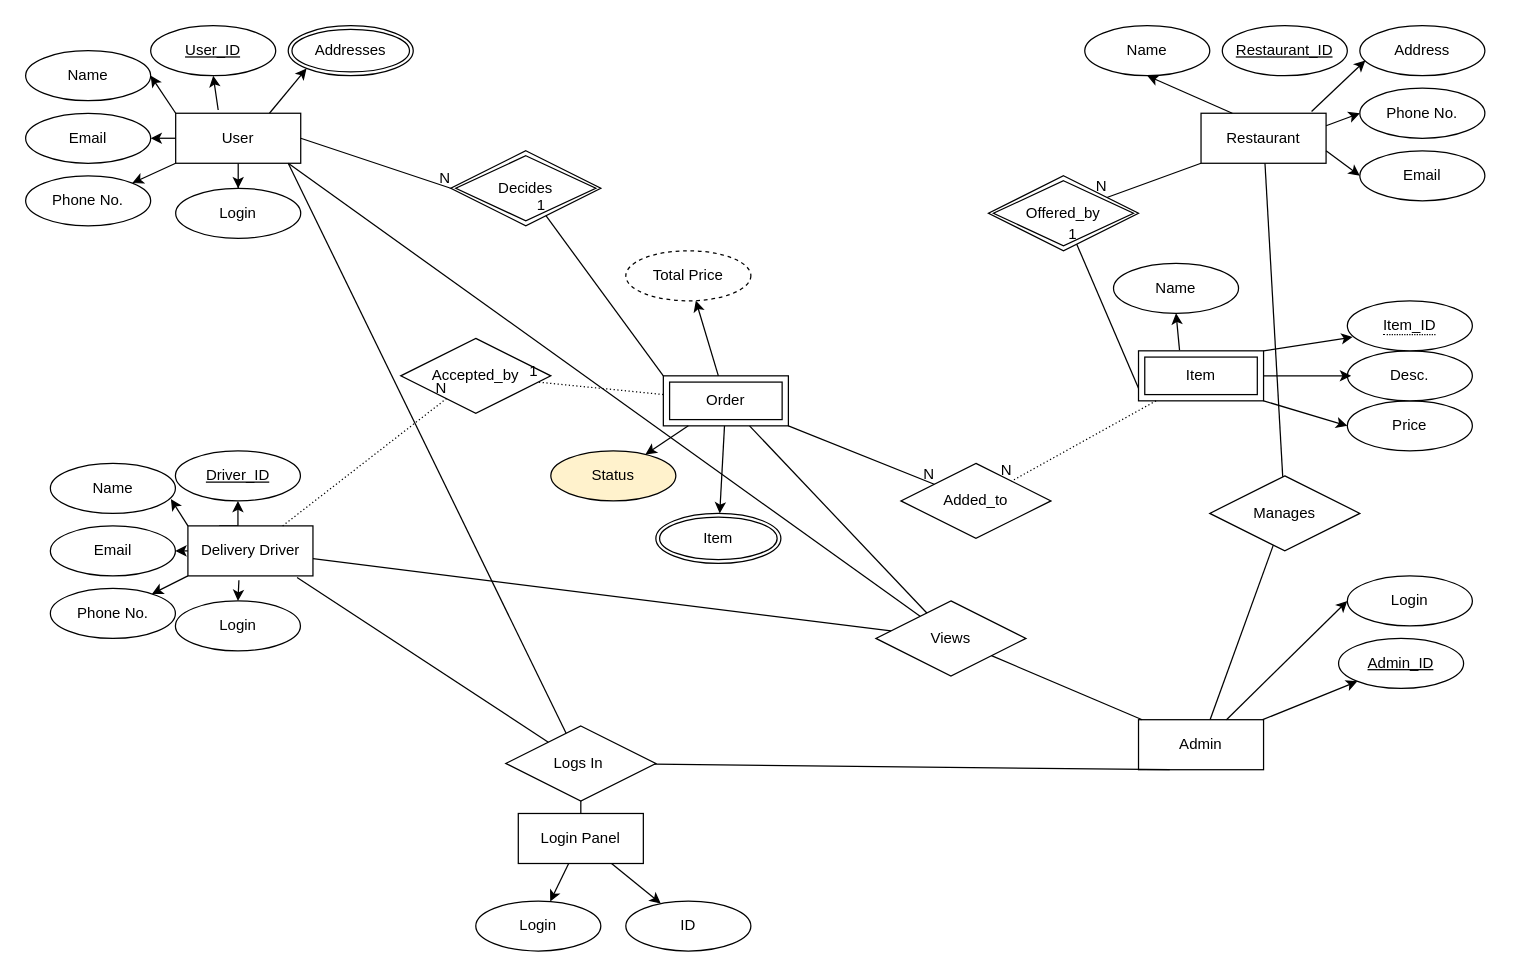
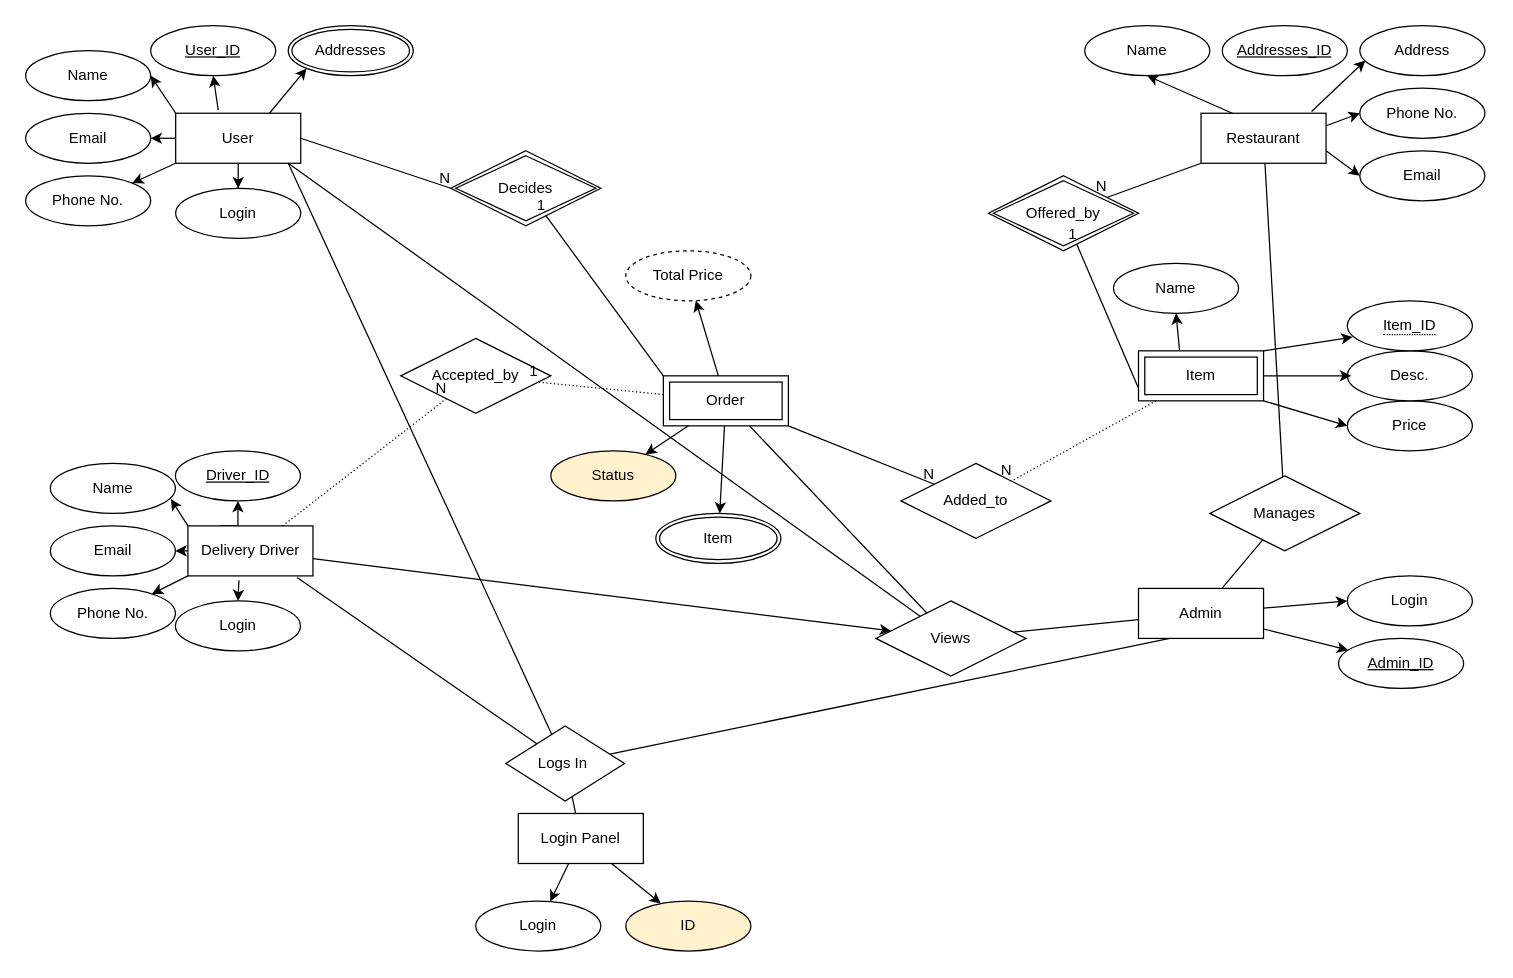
node "Restaurant_ID": label "Restaurant_ID" -> "Addresses_ID"
edge "Delivery Driver" -- "Views": arrowhead none -> classic
node "Admin": moved (1201, 744) -> (1201, 613)
node "Logs In": size 150x75 -> 119x75
node "ID": fillcolor #ffffff -> #fff2cc
